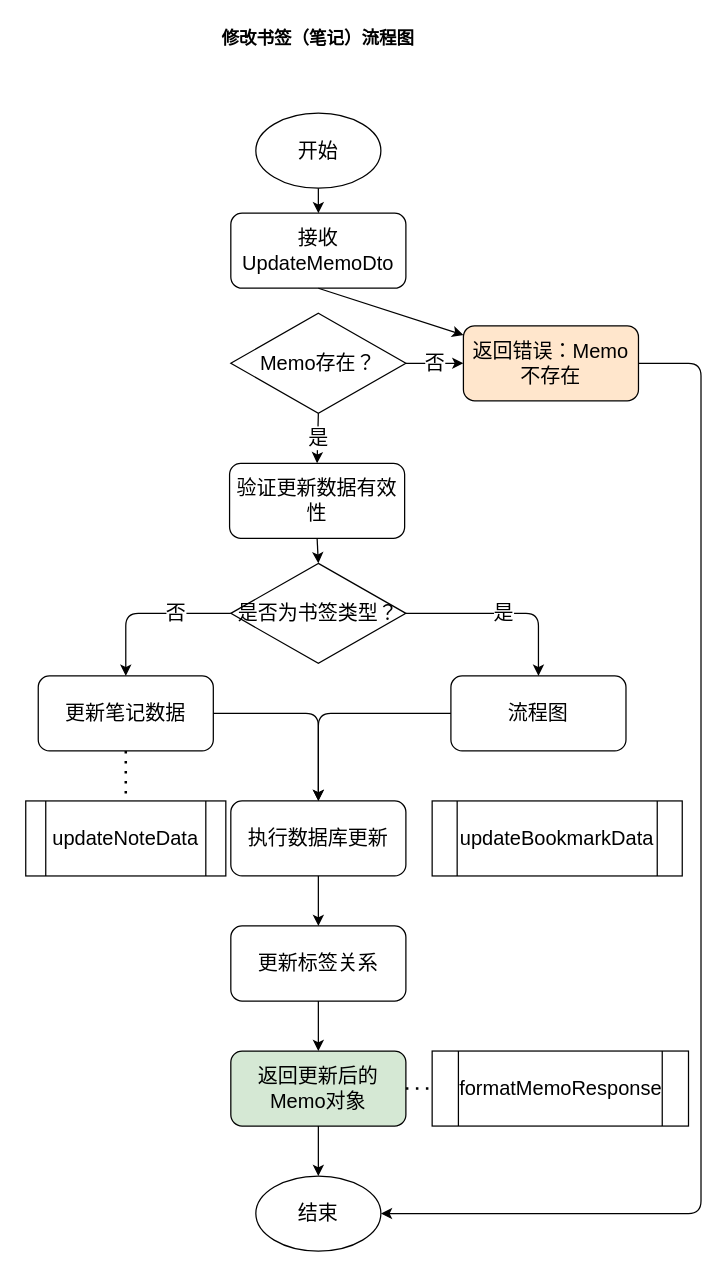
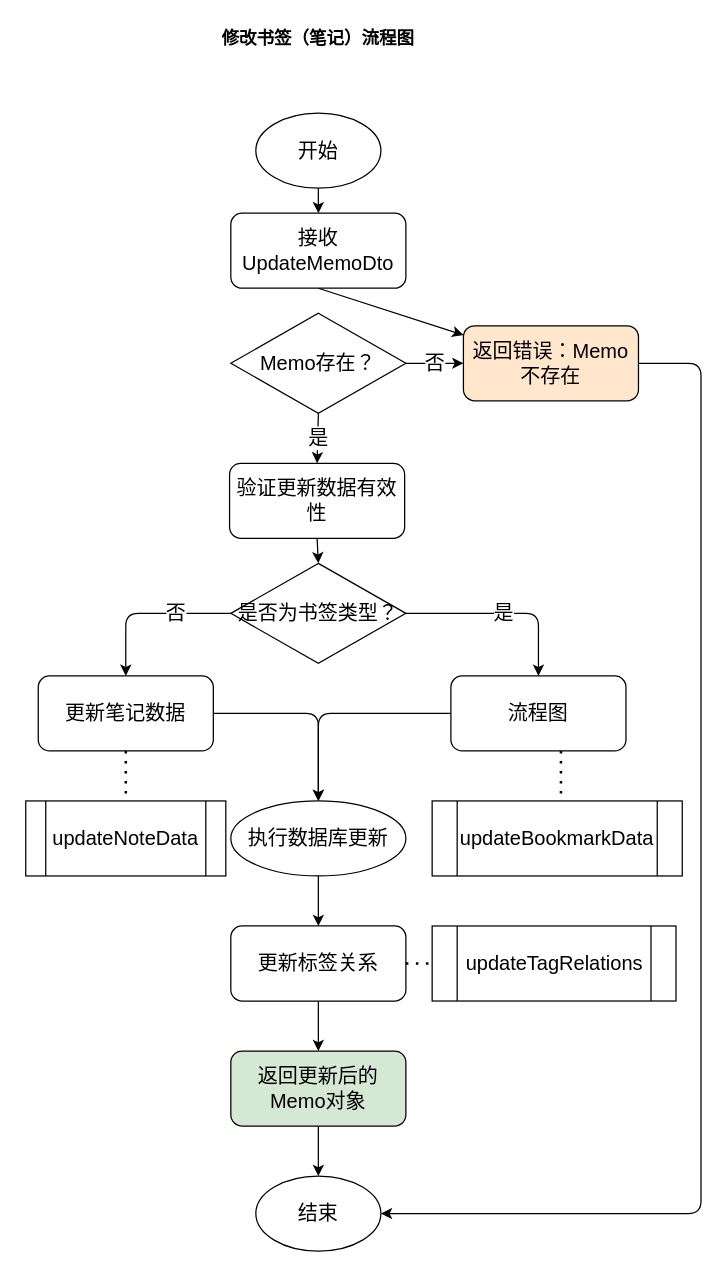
edge "流程图" -- "updateBookmarkData": added
node "执行数据库更新": shape rounded rectangle -> ellipse
edge "更新标签关系" -- "updateTagRelations": added
node "updateTagRelations": added
edge "返回更新后的Memo对象" -- "formatMemoResponse": removed
node "formatMemoResponse": removed
